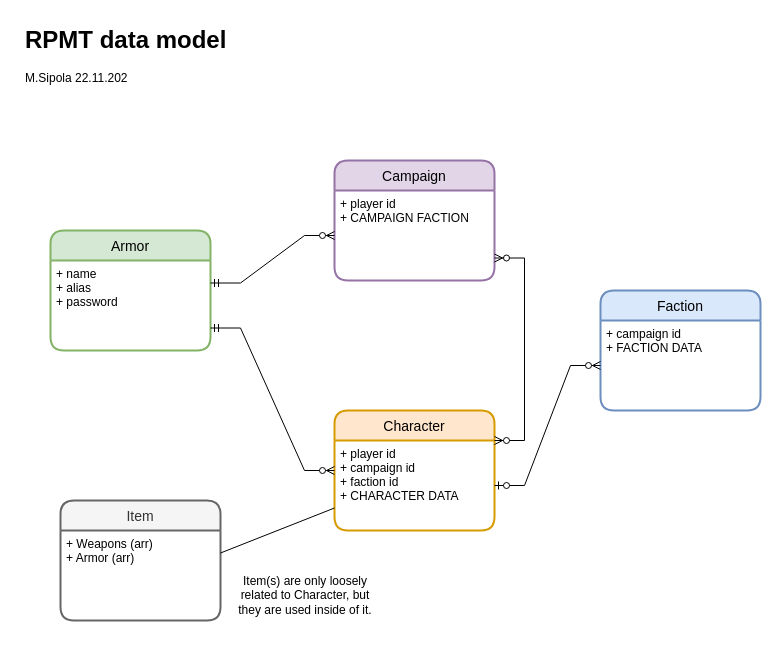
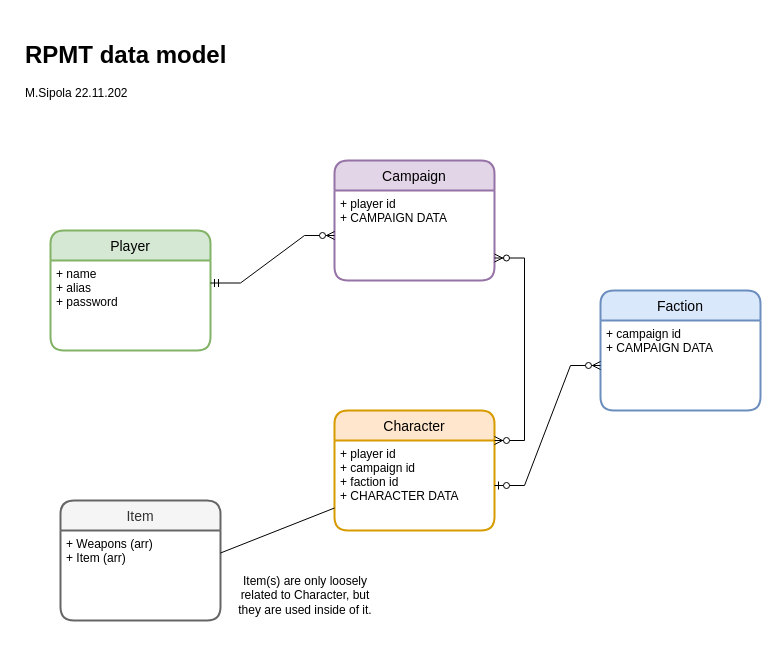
node "RPMT data modelM.Sipola 22.11.202": moved (226, 66) -> (226, 81)
node "+ player id + CAMPAIGN FACTION": label "+ player id + CAMPAIGN FACTION" -> "+ player id + CAMPAIGN DATA"
node "Armor": label "Armor" -> "Player"
node "+ campaign id + FACTION DATA": label "+ campaign id + FACTION DATA" -> "+ campaign id + CAMPAIGN DATA"
edge "+ name + alias + password" -- "Character": removed
node "+ Weapons (arr) + Armor (arr)": label "+ Weapons (arr) + Armor (arr)" -> "+ Weapons (arr) + Item (arr)"
